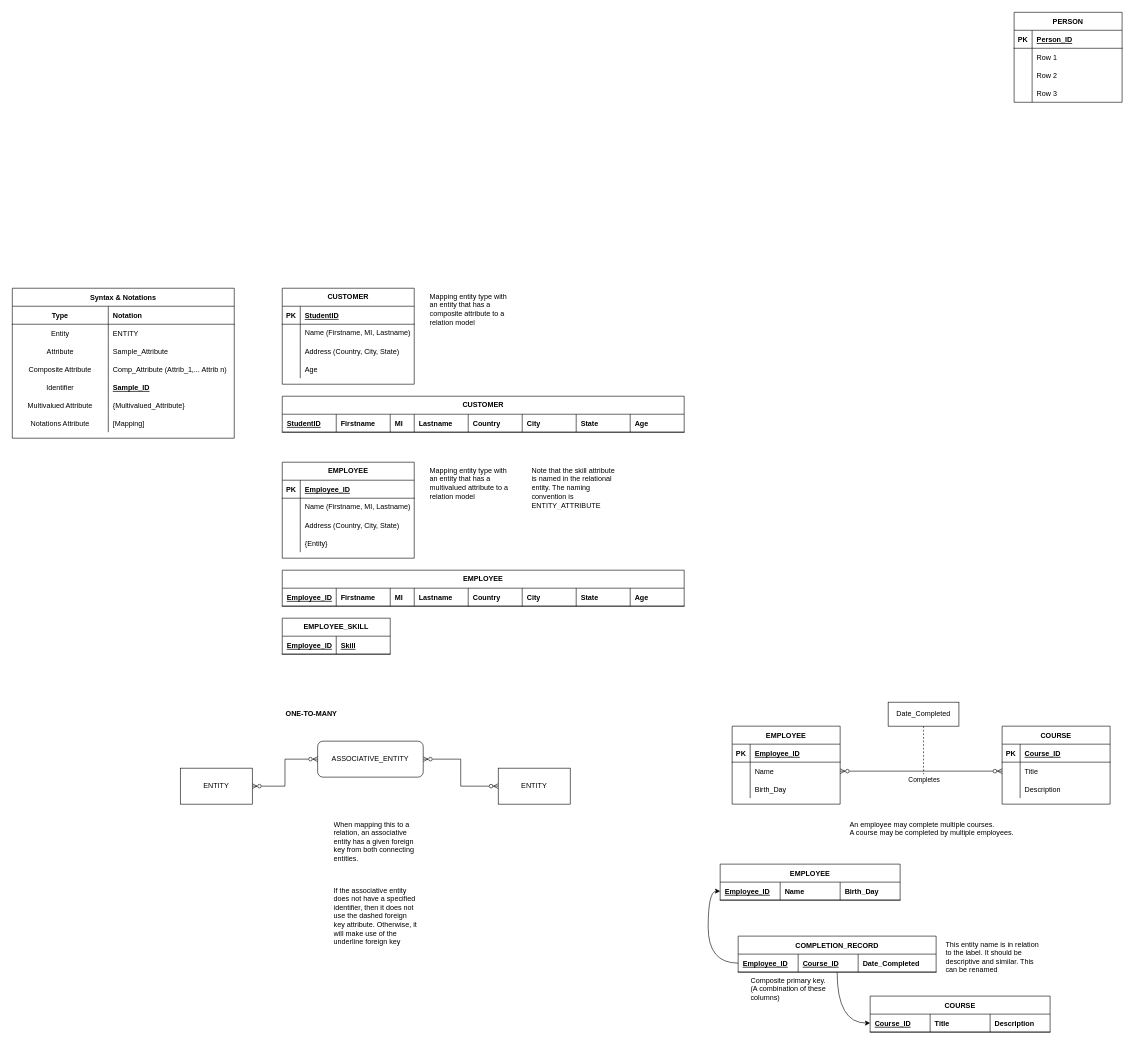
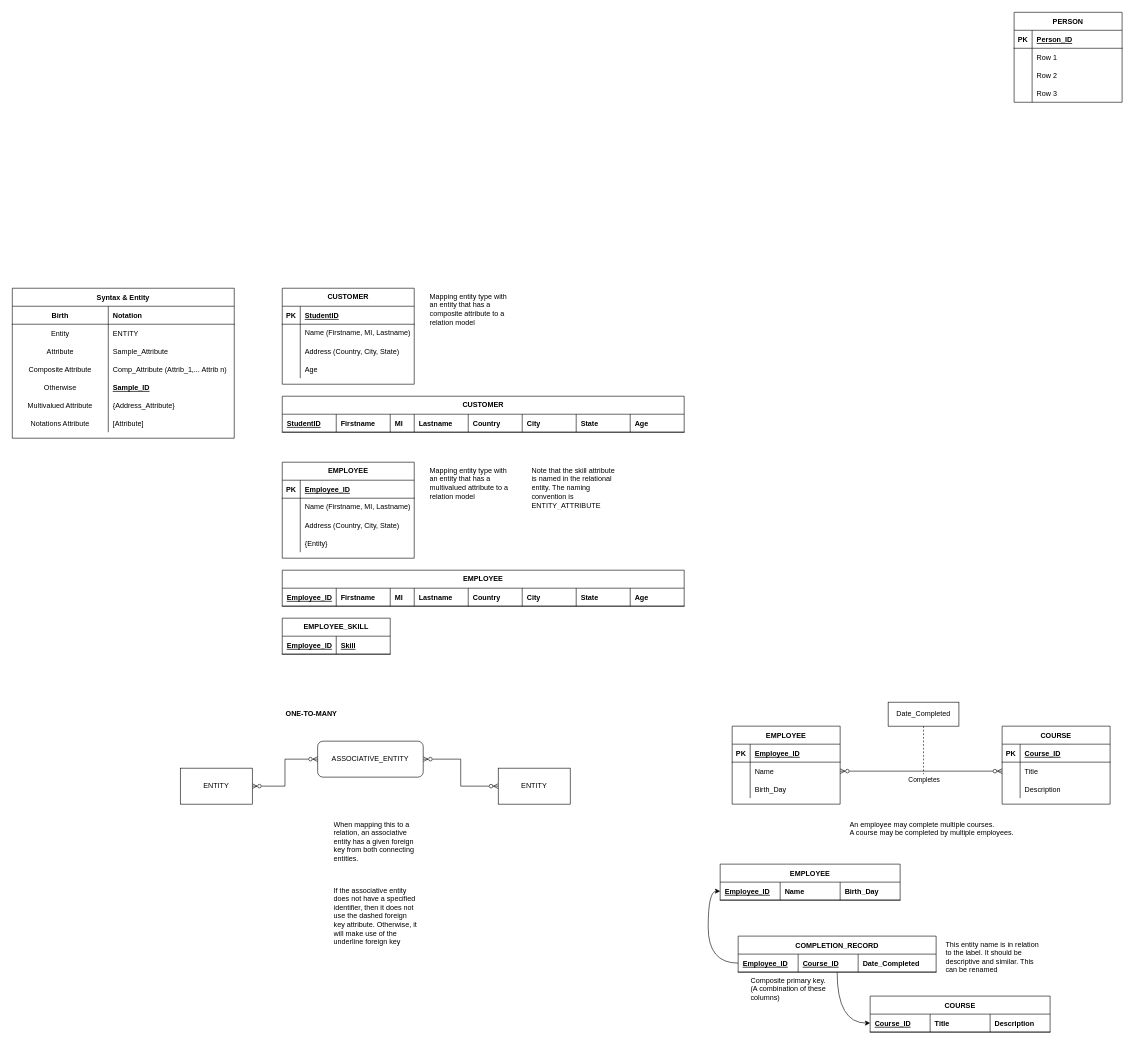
node "Syntax & Notations": label "Syntax & Notations" -> "Syntax & Entity"
node "Type": label "Type" -> "Birth"
node "Identifier": label "Identifier" -> "Otherwise"
node "{Multivalued_Attribute}": label "{Multivalued_Attribute}" -> "{Address_Attribute}"
node "[Mapping]": label "[Mapping]" -> "[Attribute]"
